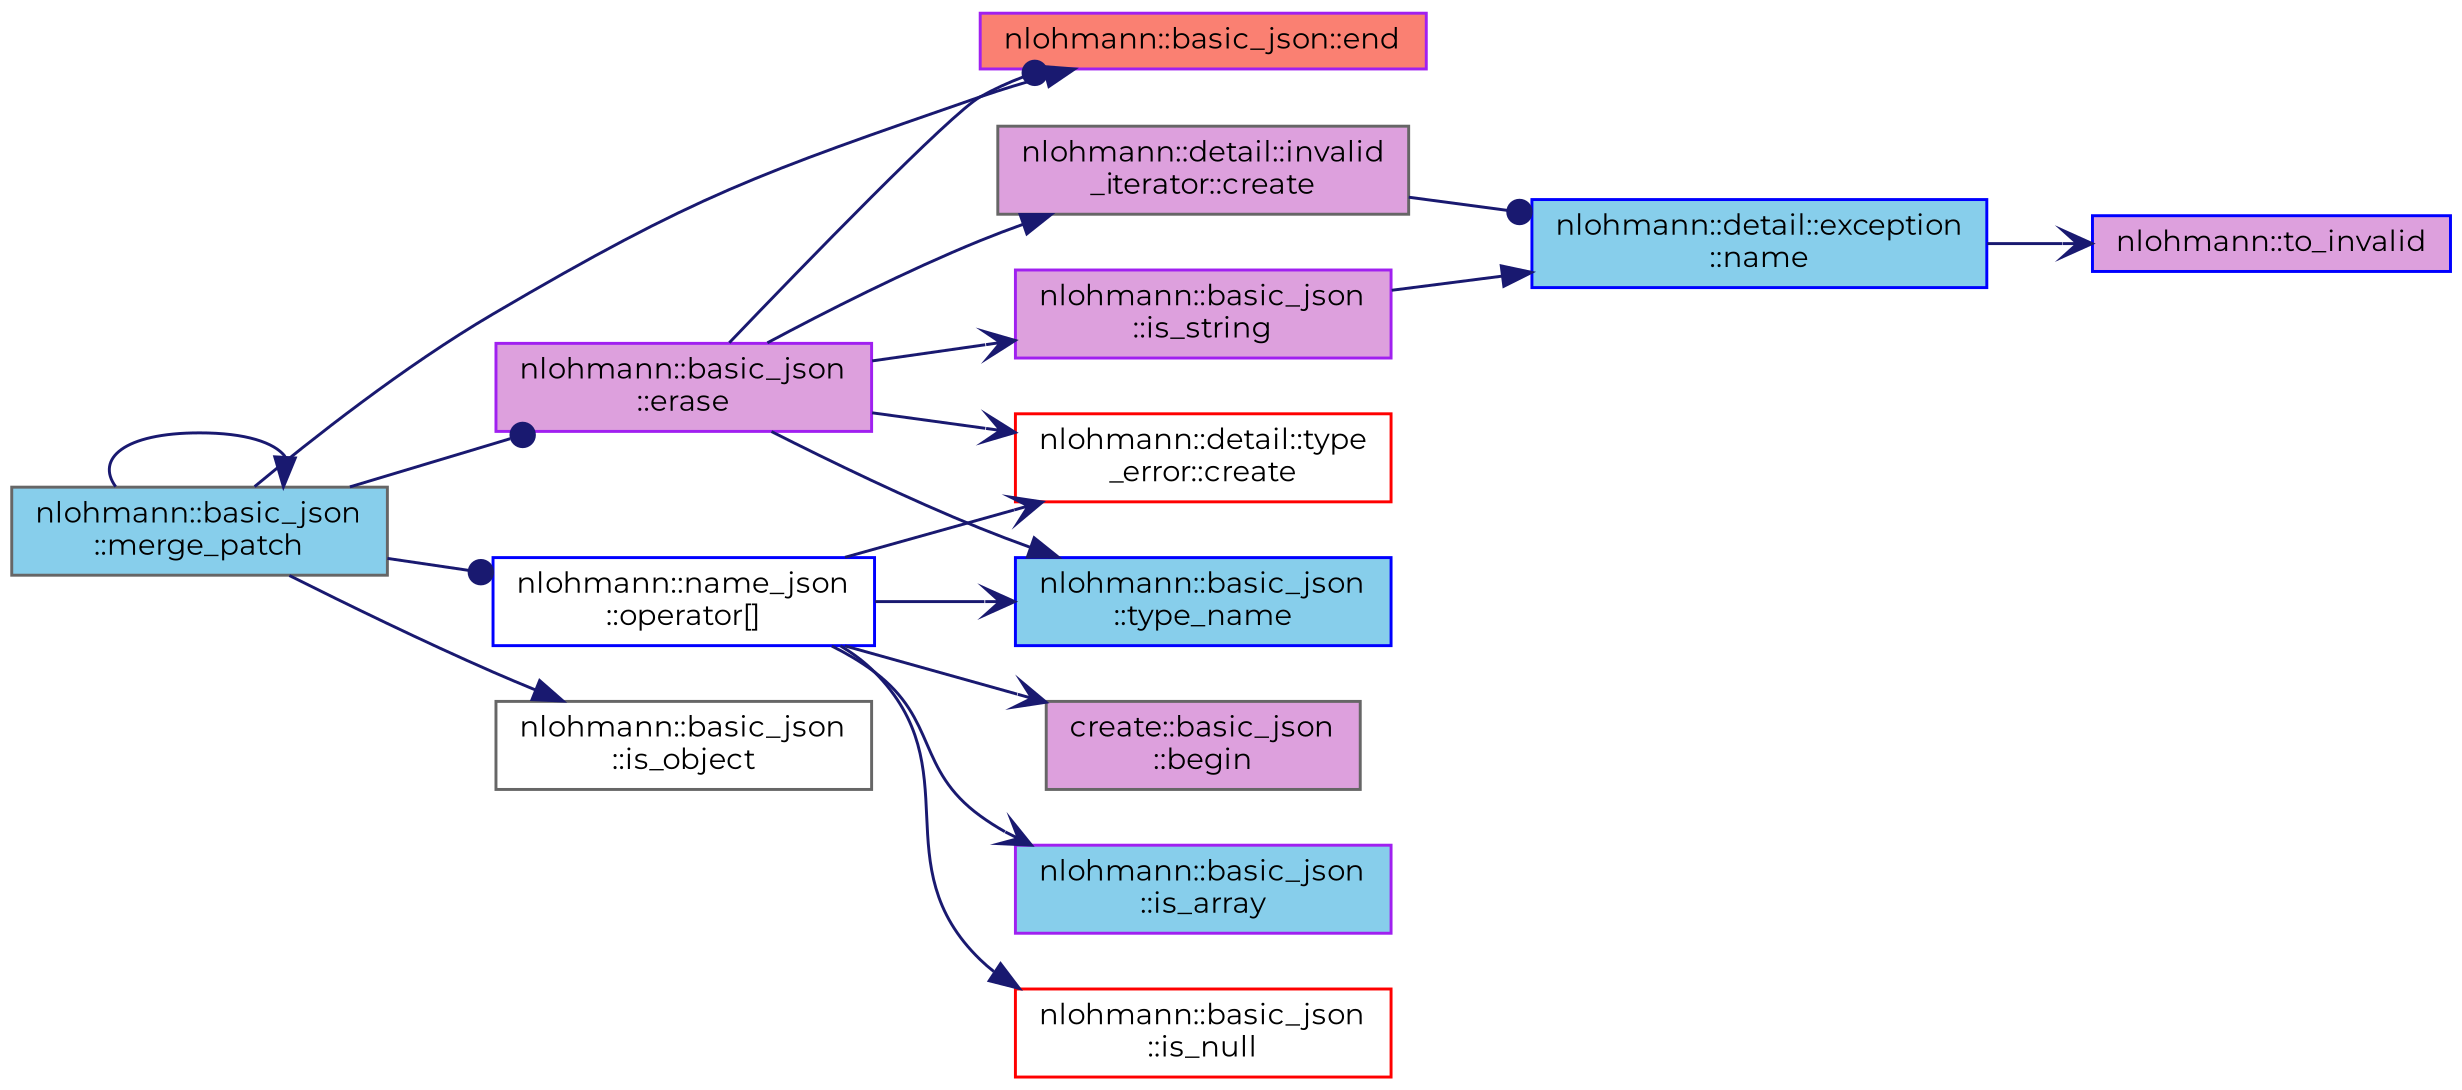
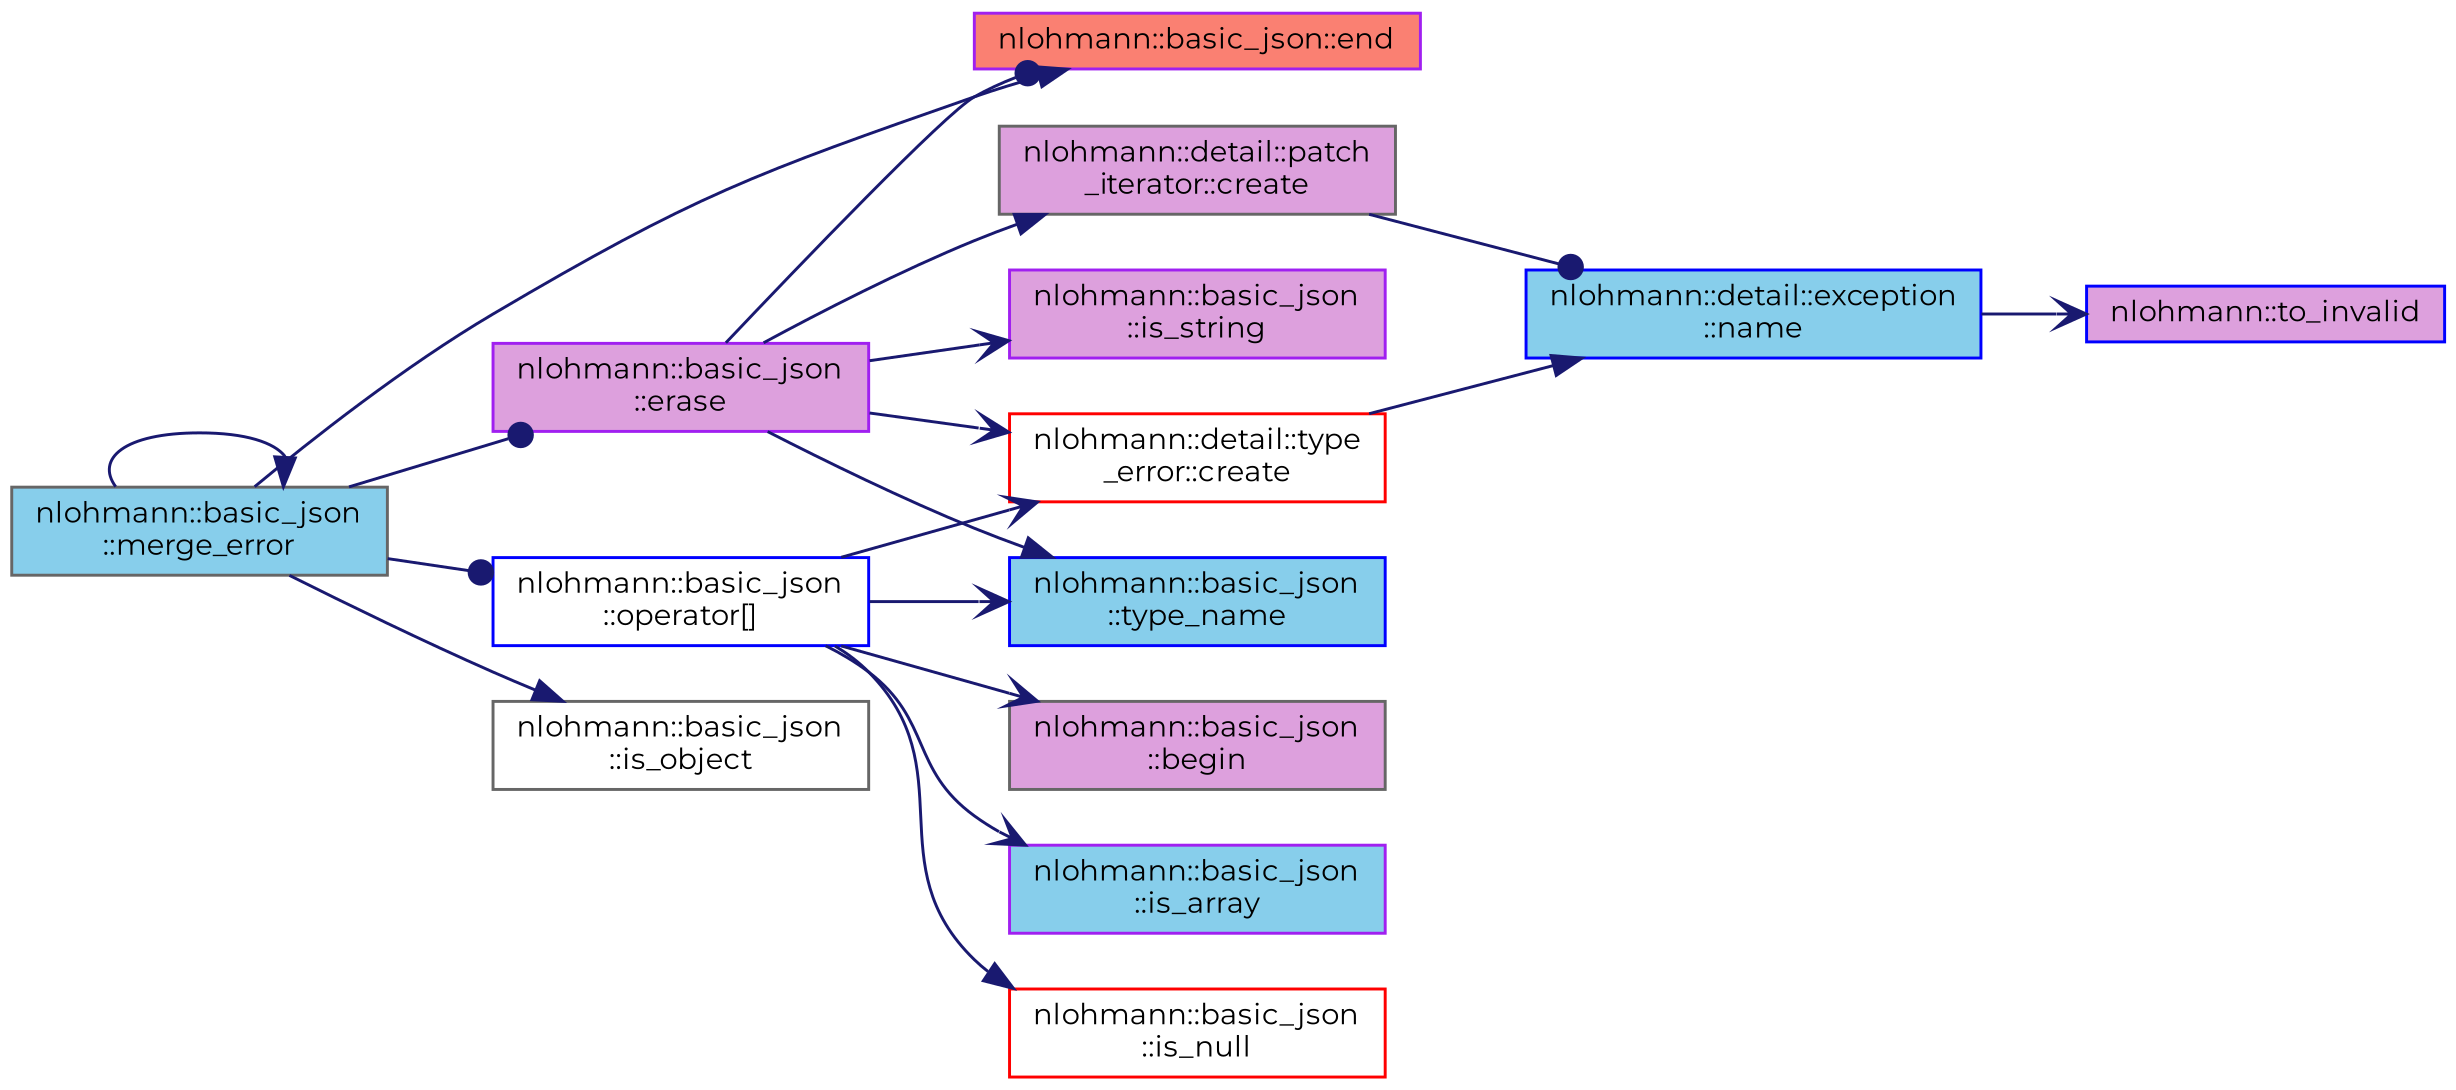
node "nlohmann::detail::invalid _iterator::create": label "nlohmann::detail::invalid _iterator::create" -> "nlohmann::detail::patch _iterator::create"
edge "nlohmann::basic_json ::is_string" -> "nlohmann::detail::exception ::name": now "nlohmann::detail::type _error::create" -> "nlohmann::detail::exception ::name"
node "nlohmann::basic_json ::merge_patch": label "nlohmann::basic_json ::merge_patch" -> "nlohmann::basic_json ::merge_error"
node "nlohmann::name_json ::operator[]": label "nlohmann::name_json ::operator[]" -> "nlohmann::basic_json ::operator[]"
node "create::basic_json ::begin": label "create::basic_json ::begin" -> "nlohmann::basic_json ::begin"
